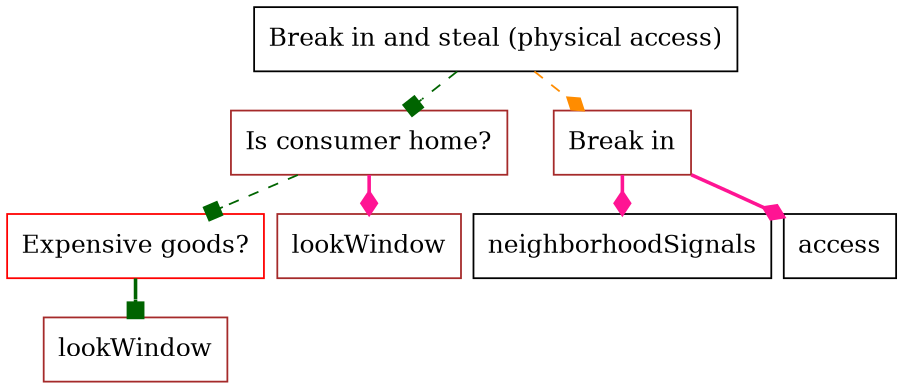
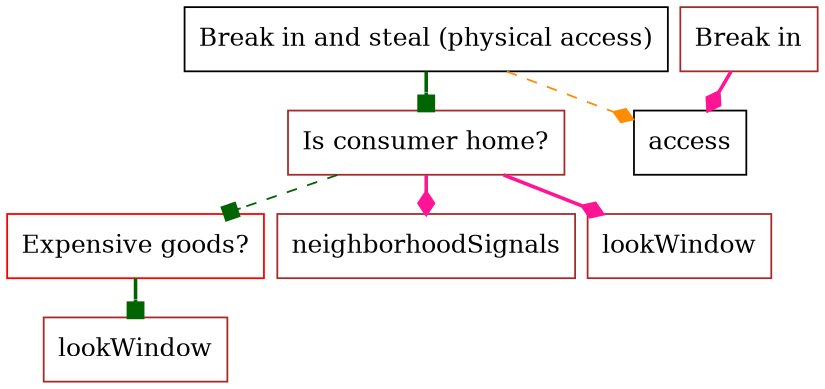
edge "Break in and steal (physical access)" -> "Break in": now "Break in and steal (physical access)" -> "access"
edge "Break in and steal (physical access)" -> "Is consumer home?": style dashed -> bold
edge "Break in" -> "neighborhoodSignals": now "Is consumer home?" -> "neighborhoodSignals"
node "neighborhoodSignals": color black -> brown
